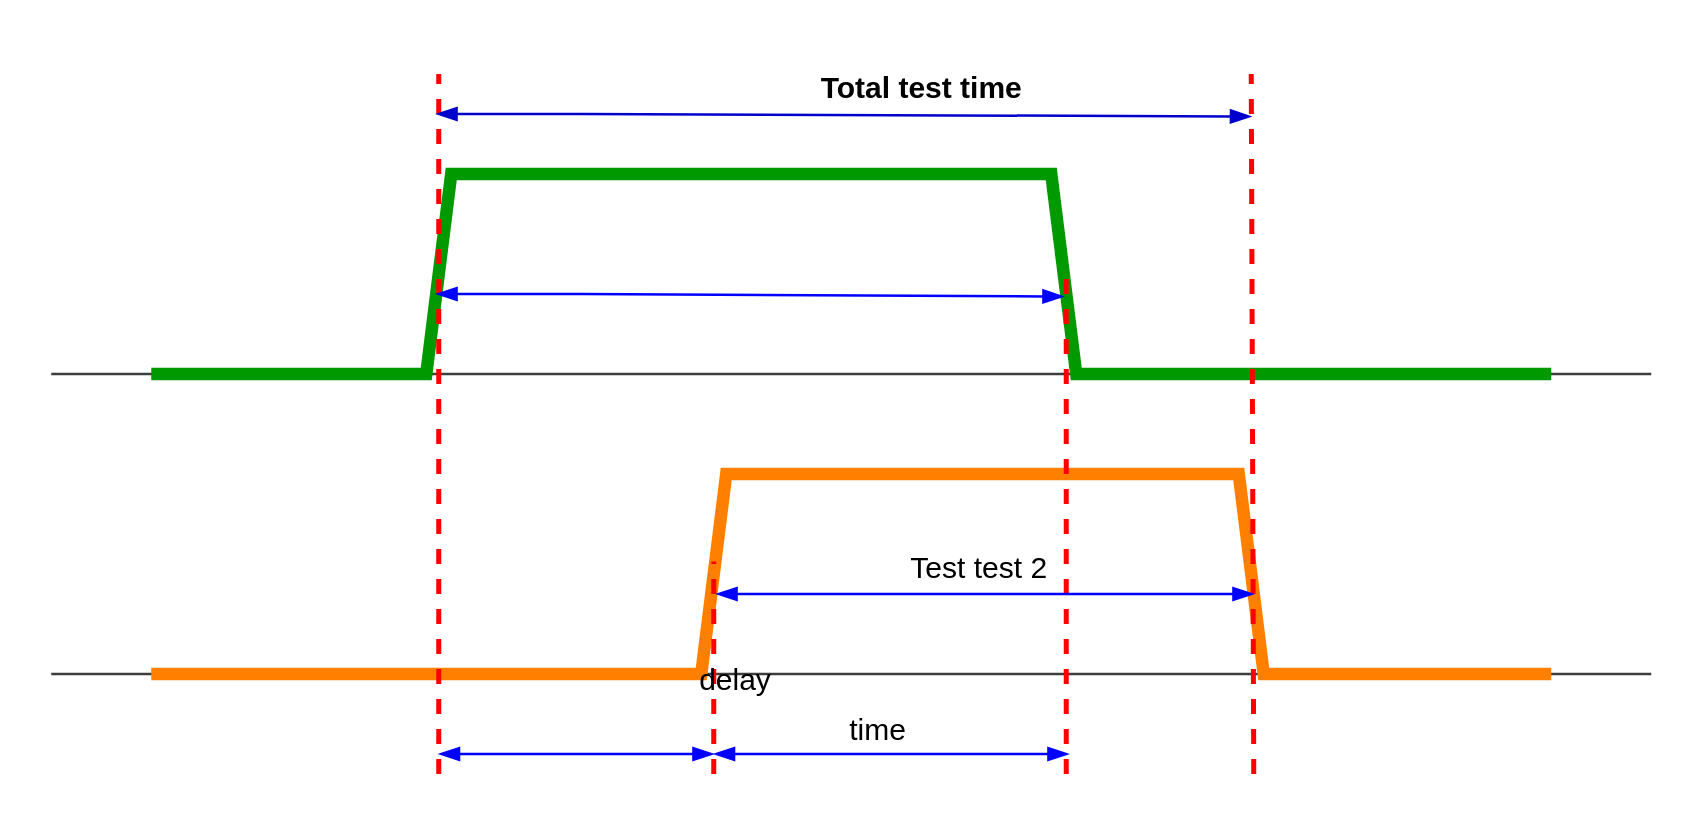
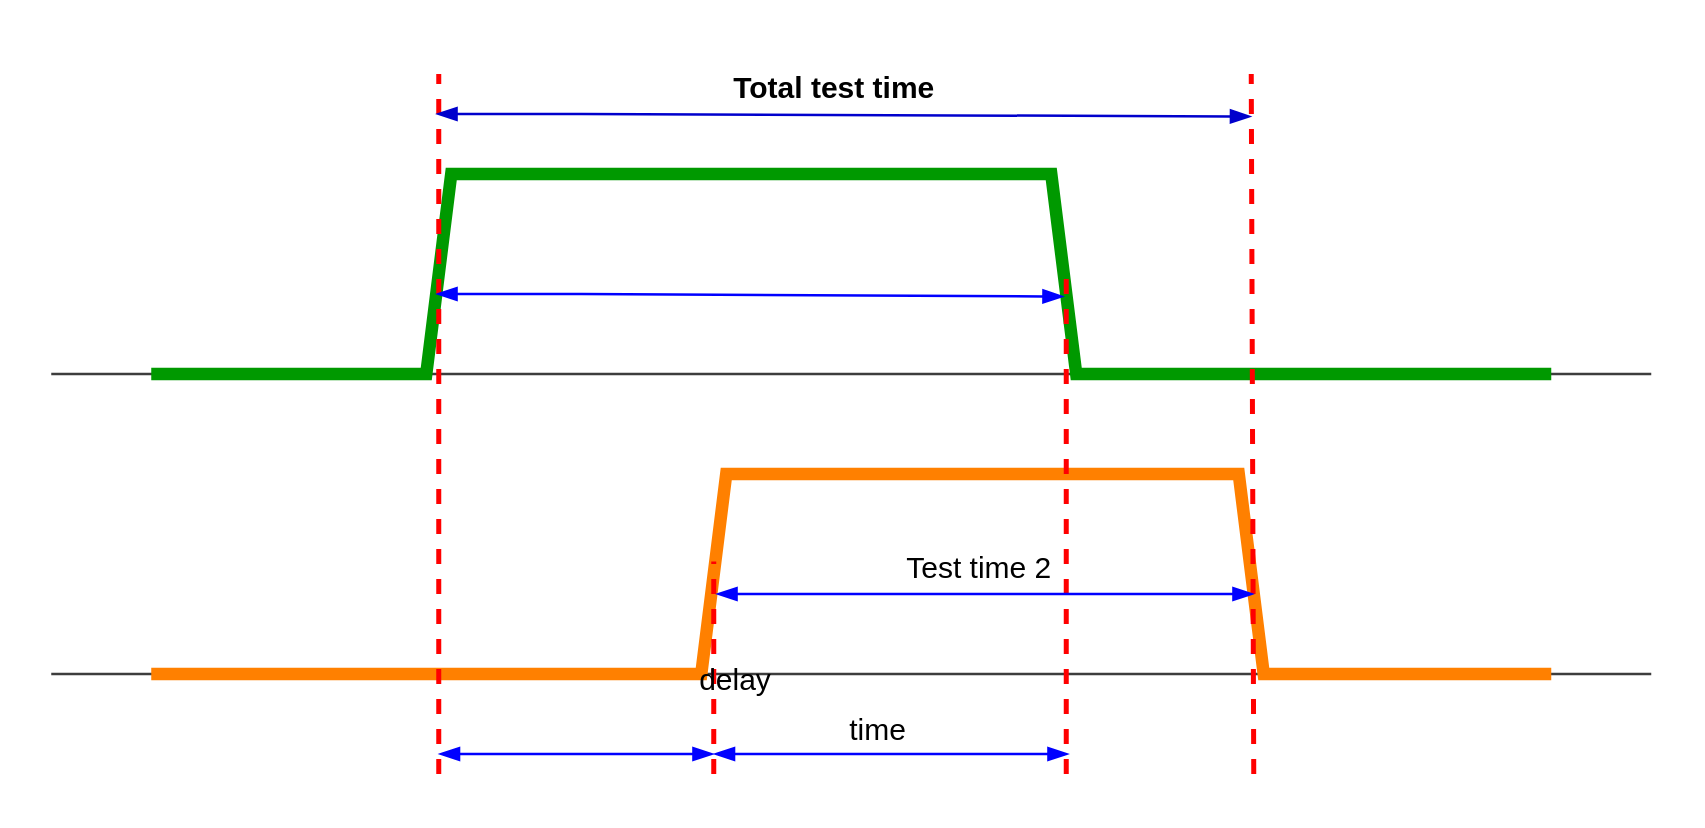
node "Total test time": moved (923, 89) -> (835, 89)
node "Test test 2": label "Test test 2" -> "Test time 2"
